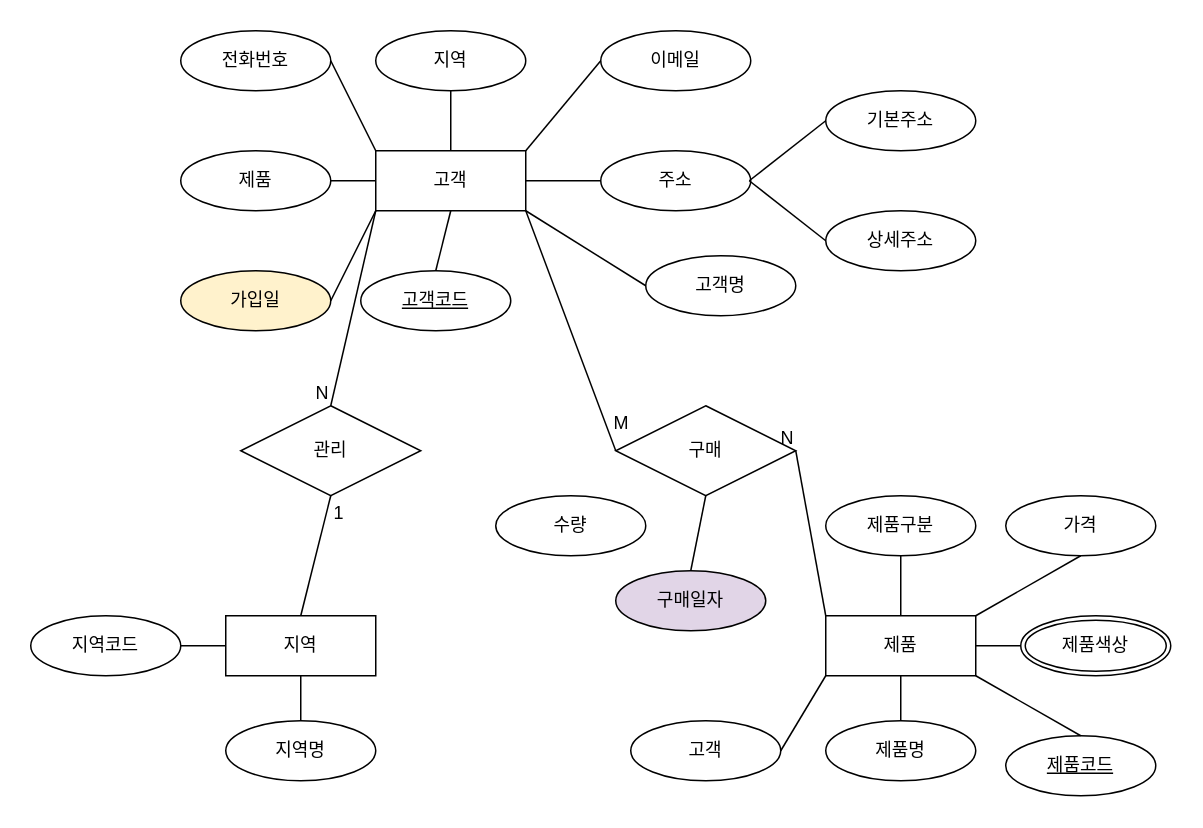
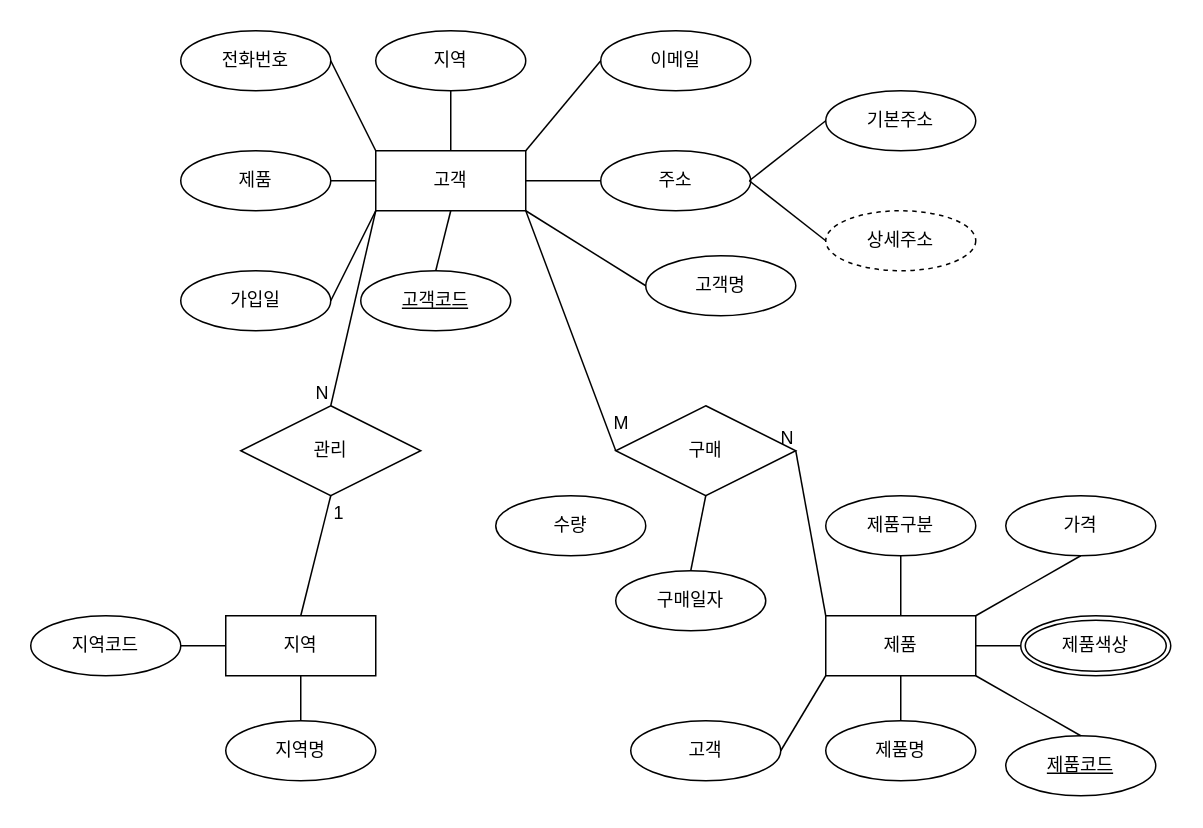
node "상세주소": style solid -> dashed
node "가입일": fillcolor #fff2cc -> #ffffff
node "구매일자": fillcolor #e1d5e7 -> #ffffff
